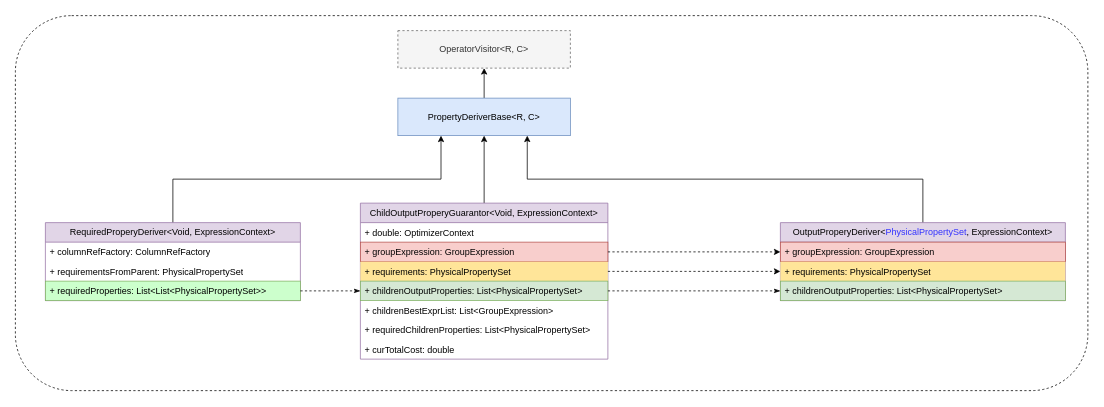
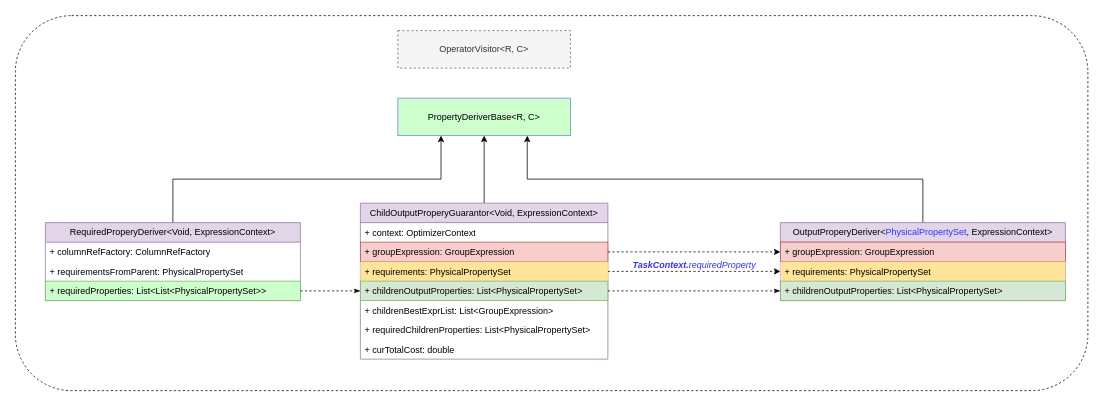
edge "PropertyDeriverBase<R, C>" -> "OperatorVisitor<R, C>": removed
node "PropertyDeriverBase<R, C>": fillcolor #dae8fc -> #ccffcc
node "+ double: OptimizerContext": label "+ double: OptimizerContext" -> "+ context: OptimizerContext"
node "TaskContext.requiredProperty": added
